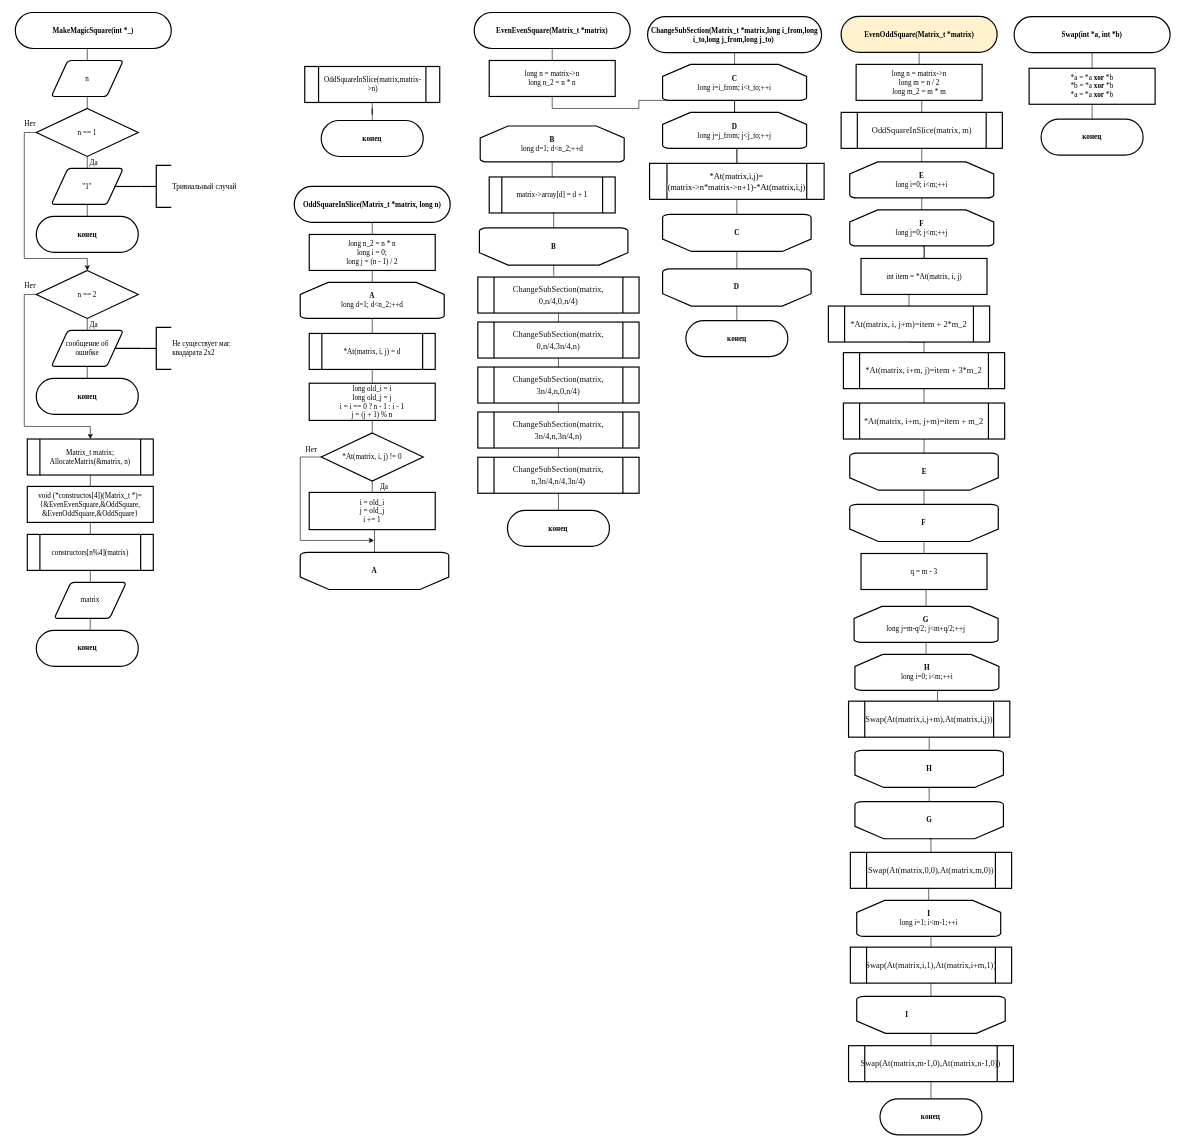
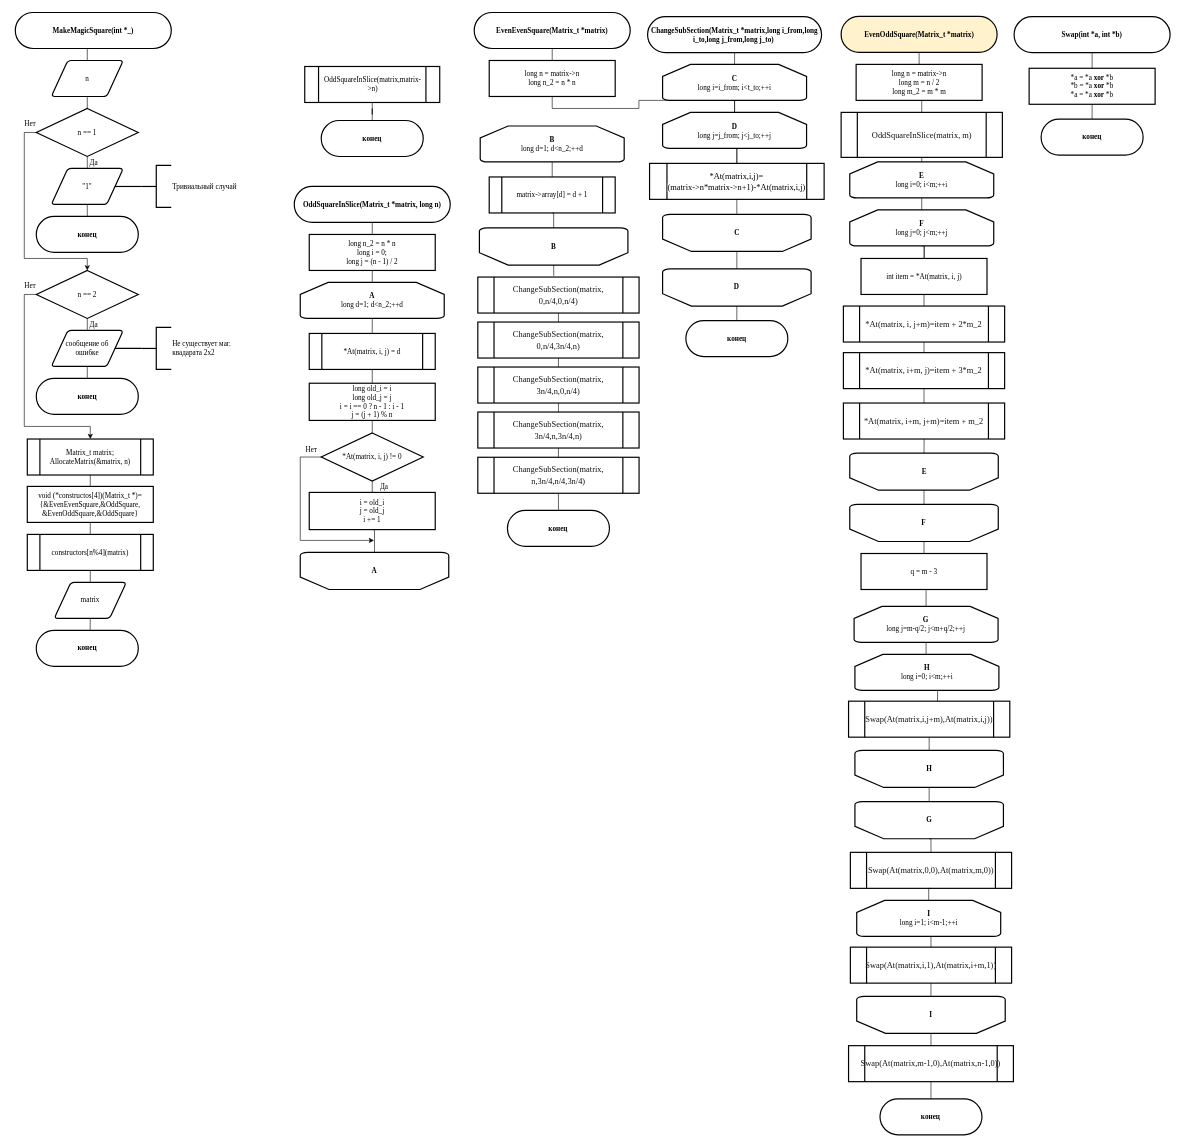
node "OddSquareInSlice(matrix, m)": size 161x36 -> 161x45
node "*At(matrix, i, j+m)=item + 2*m_2": moved (909, 324) -> (924, 324)
node "I": moved (907, 1015) -> (931, 1015)
